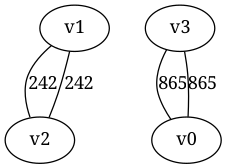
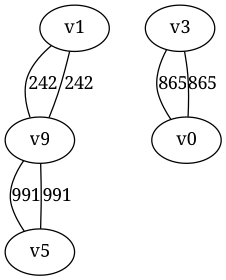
node "v2": label "v2" -> "v9"
node "v5": added
